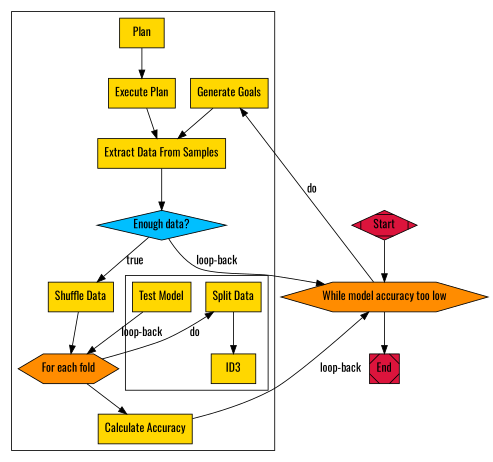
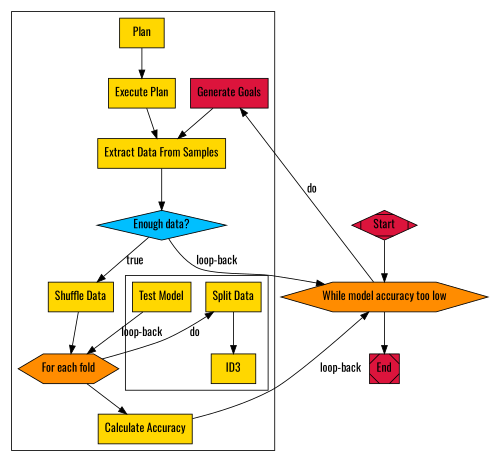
node "Generate Goals": fillcolor gold -> crimson
